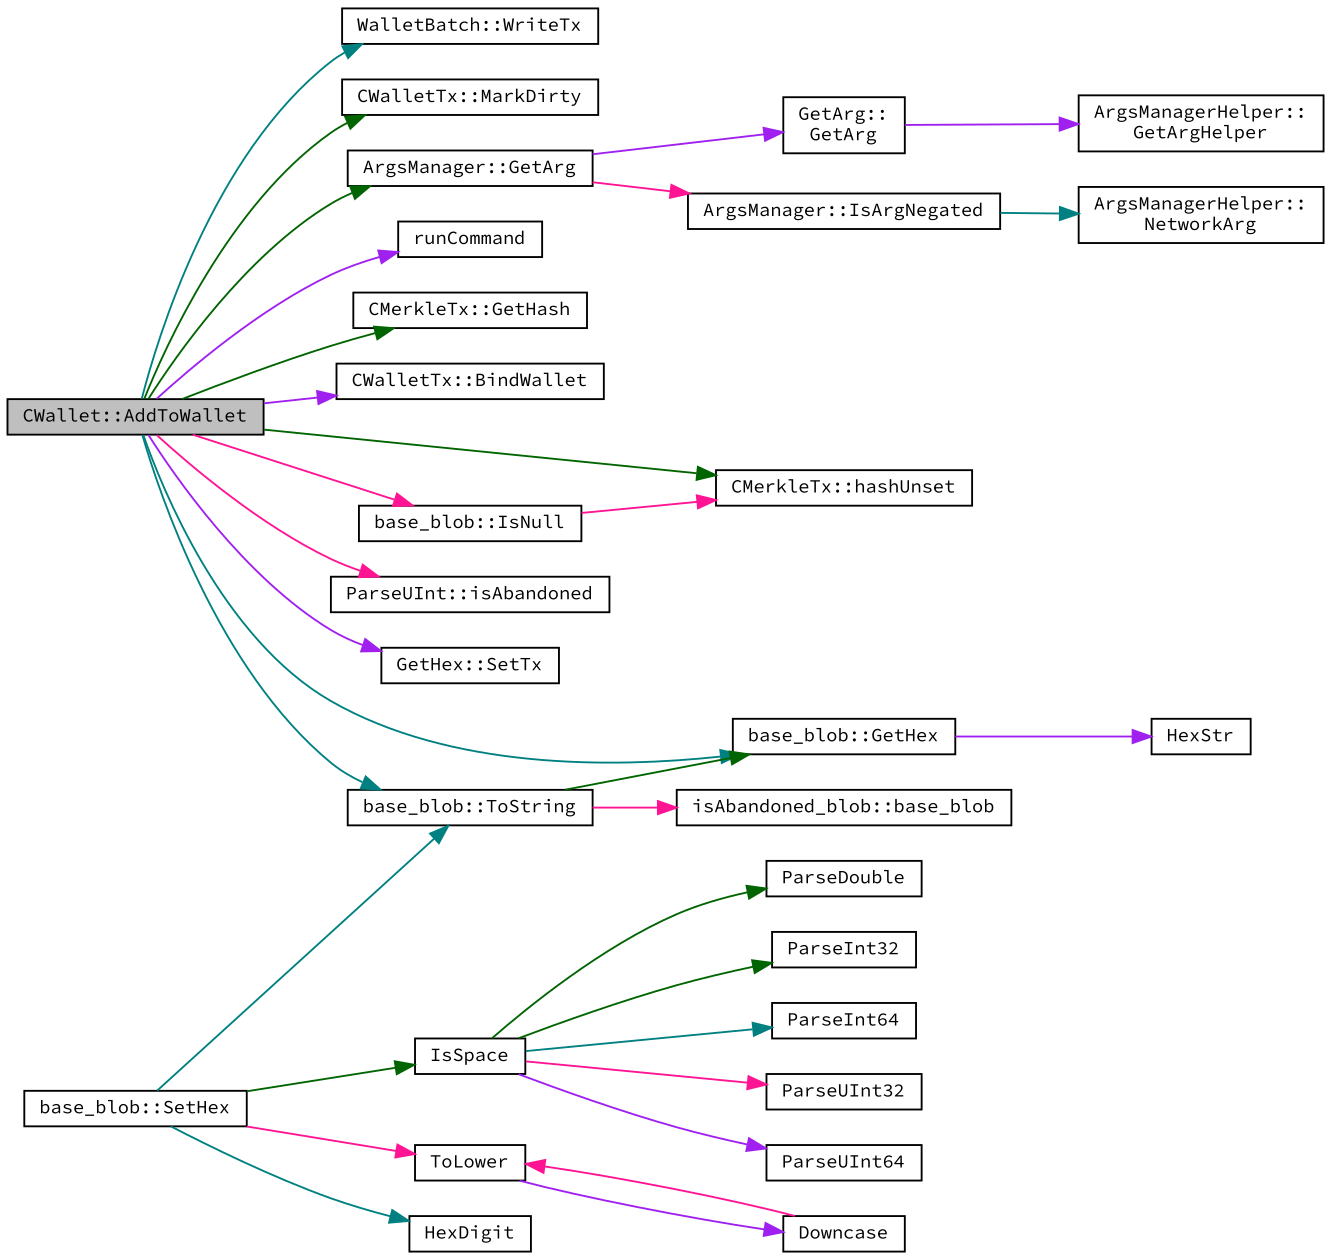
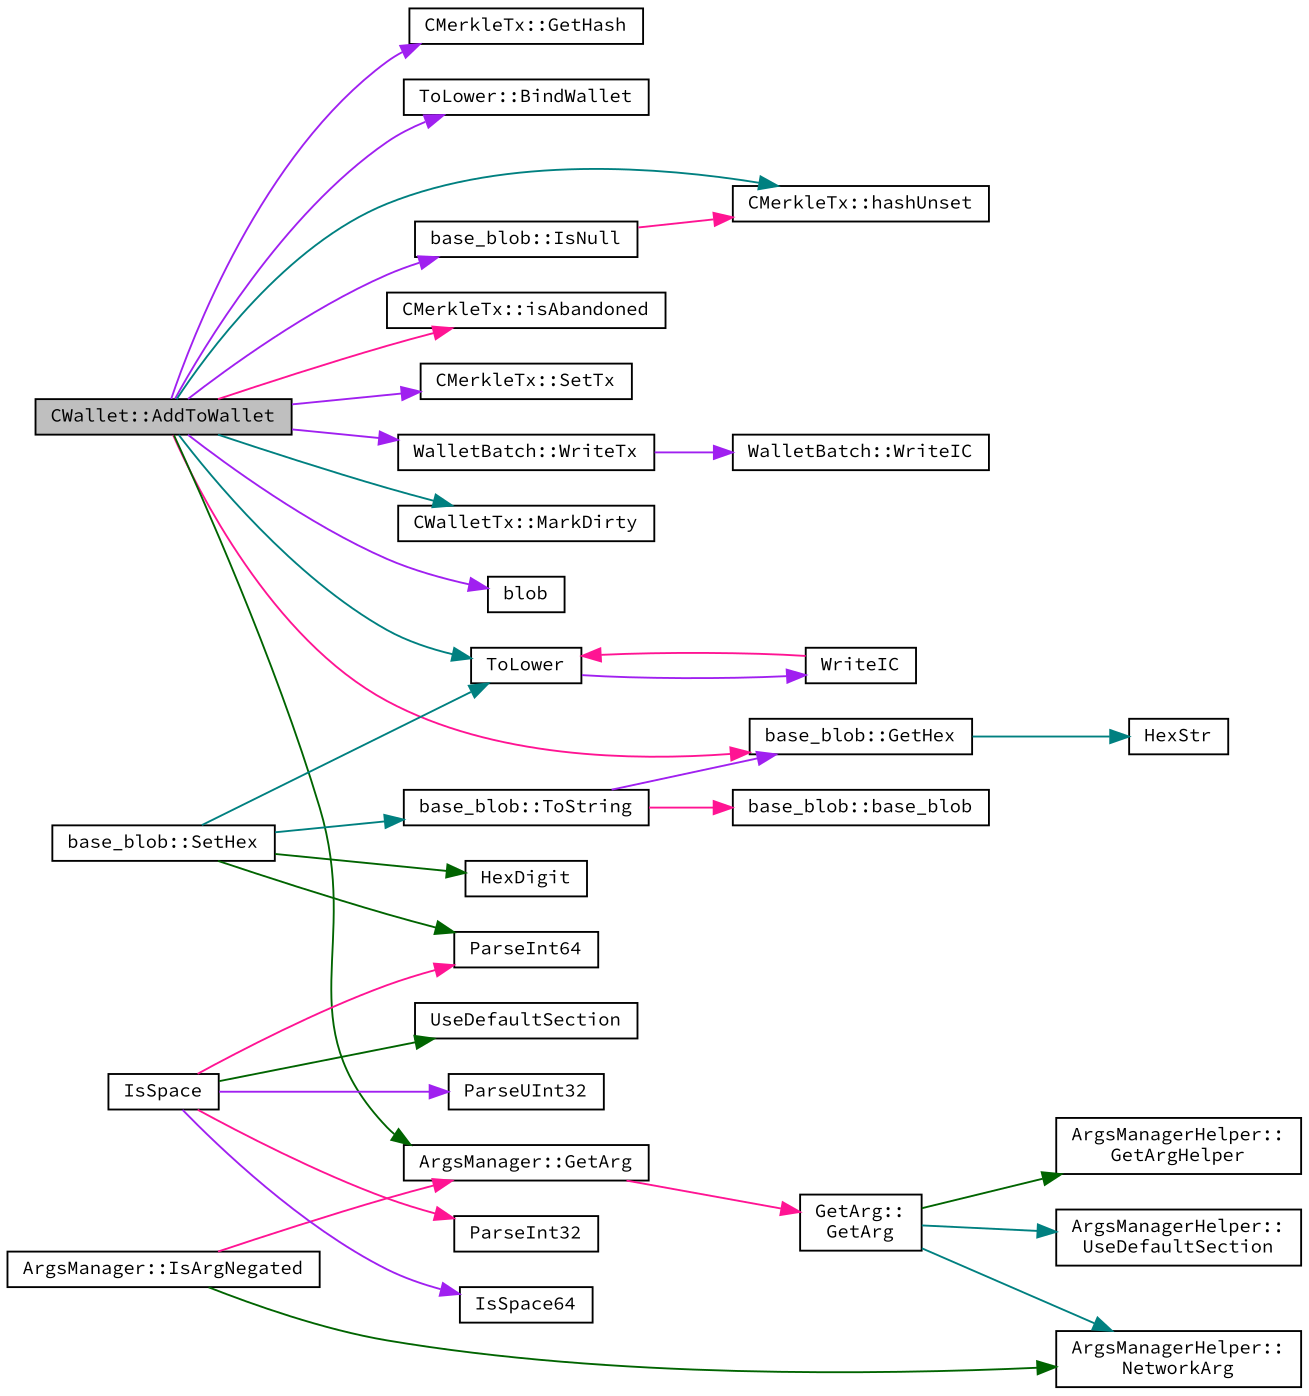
edge "GetArg:: GetArg" -> "ArgsManagerHelper:: GetArgHelper": color purple -> darkgreen
edge "ArgsManager::GetArg" -> "GetArg:: GetArg": color purple -> deeppink
edge "ArgsManager::GetArg" -> "ArgsManager::IsArgNegated": reversed
edge "CWallet::AddToWallet" -> "WalletBatch::WriteTx": color teal -> purple
edge "ArgsManager::IsArgNegated" -> "ArgsManagerHelper:: NetworkArg": color teal -> darkgreen
node "runCommand": label "runCommand" -> "blob"
edge "CWallet::AddToWallet" -> "CWalletTx::MarkDirty": color darkgreen -> teal
edge "CWallet::AddToWallet" -> "CMerkleTx::GetHash": color darkgreen -> purple
node "CWalletTx::BindWallet": label "CWalletTx::BindWallet" -> "ToLower::BindWallet"
edge "CWallet::AddToWallet" -> "CMerkleTx::hashUnset": color darkgreen -> teal
node "WalletBatch::WriteIC": added
edge "CWallet::AddToWallet" -> "base_blob::IsNull": color deeppink -> purple
node "ParseUInt::isAbandoned": label "ParseUInt::isAbandoned" -> "CMerkleTx::isAbandoned"
edge "CWallet::AddToWallet" -> "base_blob::ToString": now "CWallet::AddToWallet" -> "ToLower"
node "GetHex::SetTx": label "GetHex::SetTx" -> "CMerkleTx::SetTx"
edge "CWallet::AddToWallet" -> "base_blob::GetHex": color teal -> deeppink
edge "base_blob::GetHex" -> "HexStr": color purple -> teal
edge "base_blob::ToString" -> "base_blob::GetHex": color darkgreen -> purple
node "isAbandoned_blob::base_blob": label "isAbandoned_blob::base_blob" -> "base_blob::base_blob"
node "ParseDouble": label "ParseDouble" -> "UseDefaultSection"
edge "IsSpace" -> "ParseInt32": color darkgreen -> deeppink
edge "IsSpace" -> "ParseInt64": color teal -> deeppink
edge "IsSpace" -> "ParseUInt32": color deeppink -> purple
edge "base_blob::SetHex" -> "IsSpace": now "base_blob::SetHex" -> "ParseInt64"
edge "base_blob::SetHex" -> "ToLower": color deeppink -> teal
node "ParseUInt64": label "ParseUInt64" -> "IsSpace64"
edge "base_blob::SetHex" -> "HexDigit": color teal -> darkgreen
node "Downcase": label "Downcase" -> "WriteIC"
node "ArgsManagerHelper:: UseDefaultSection": added
edge "GetArg:: GetArg" -> "ArgsManagerHelper:: NetworkArg": added
